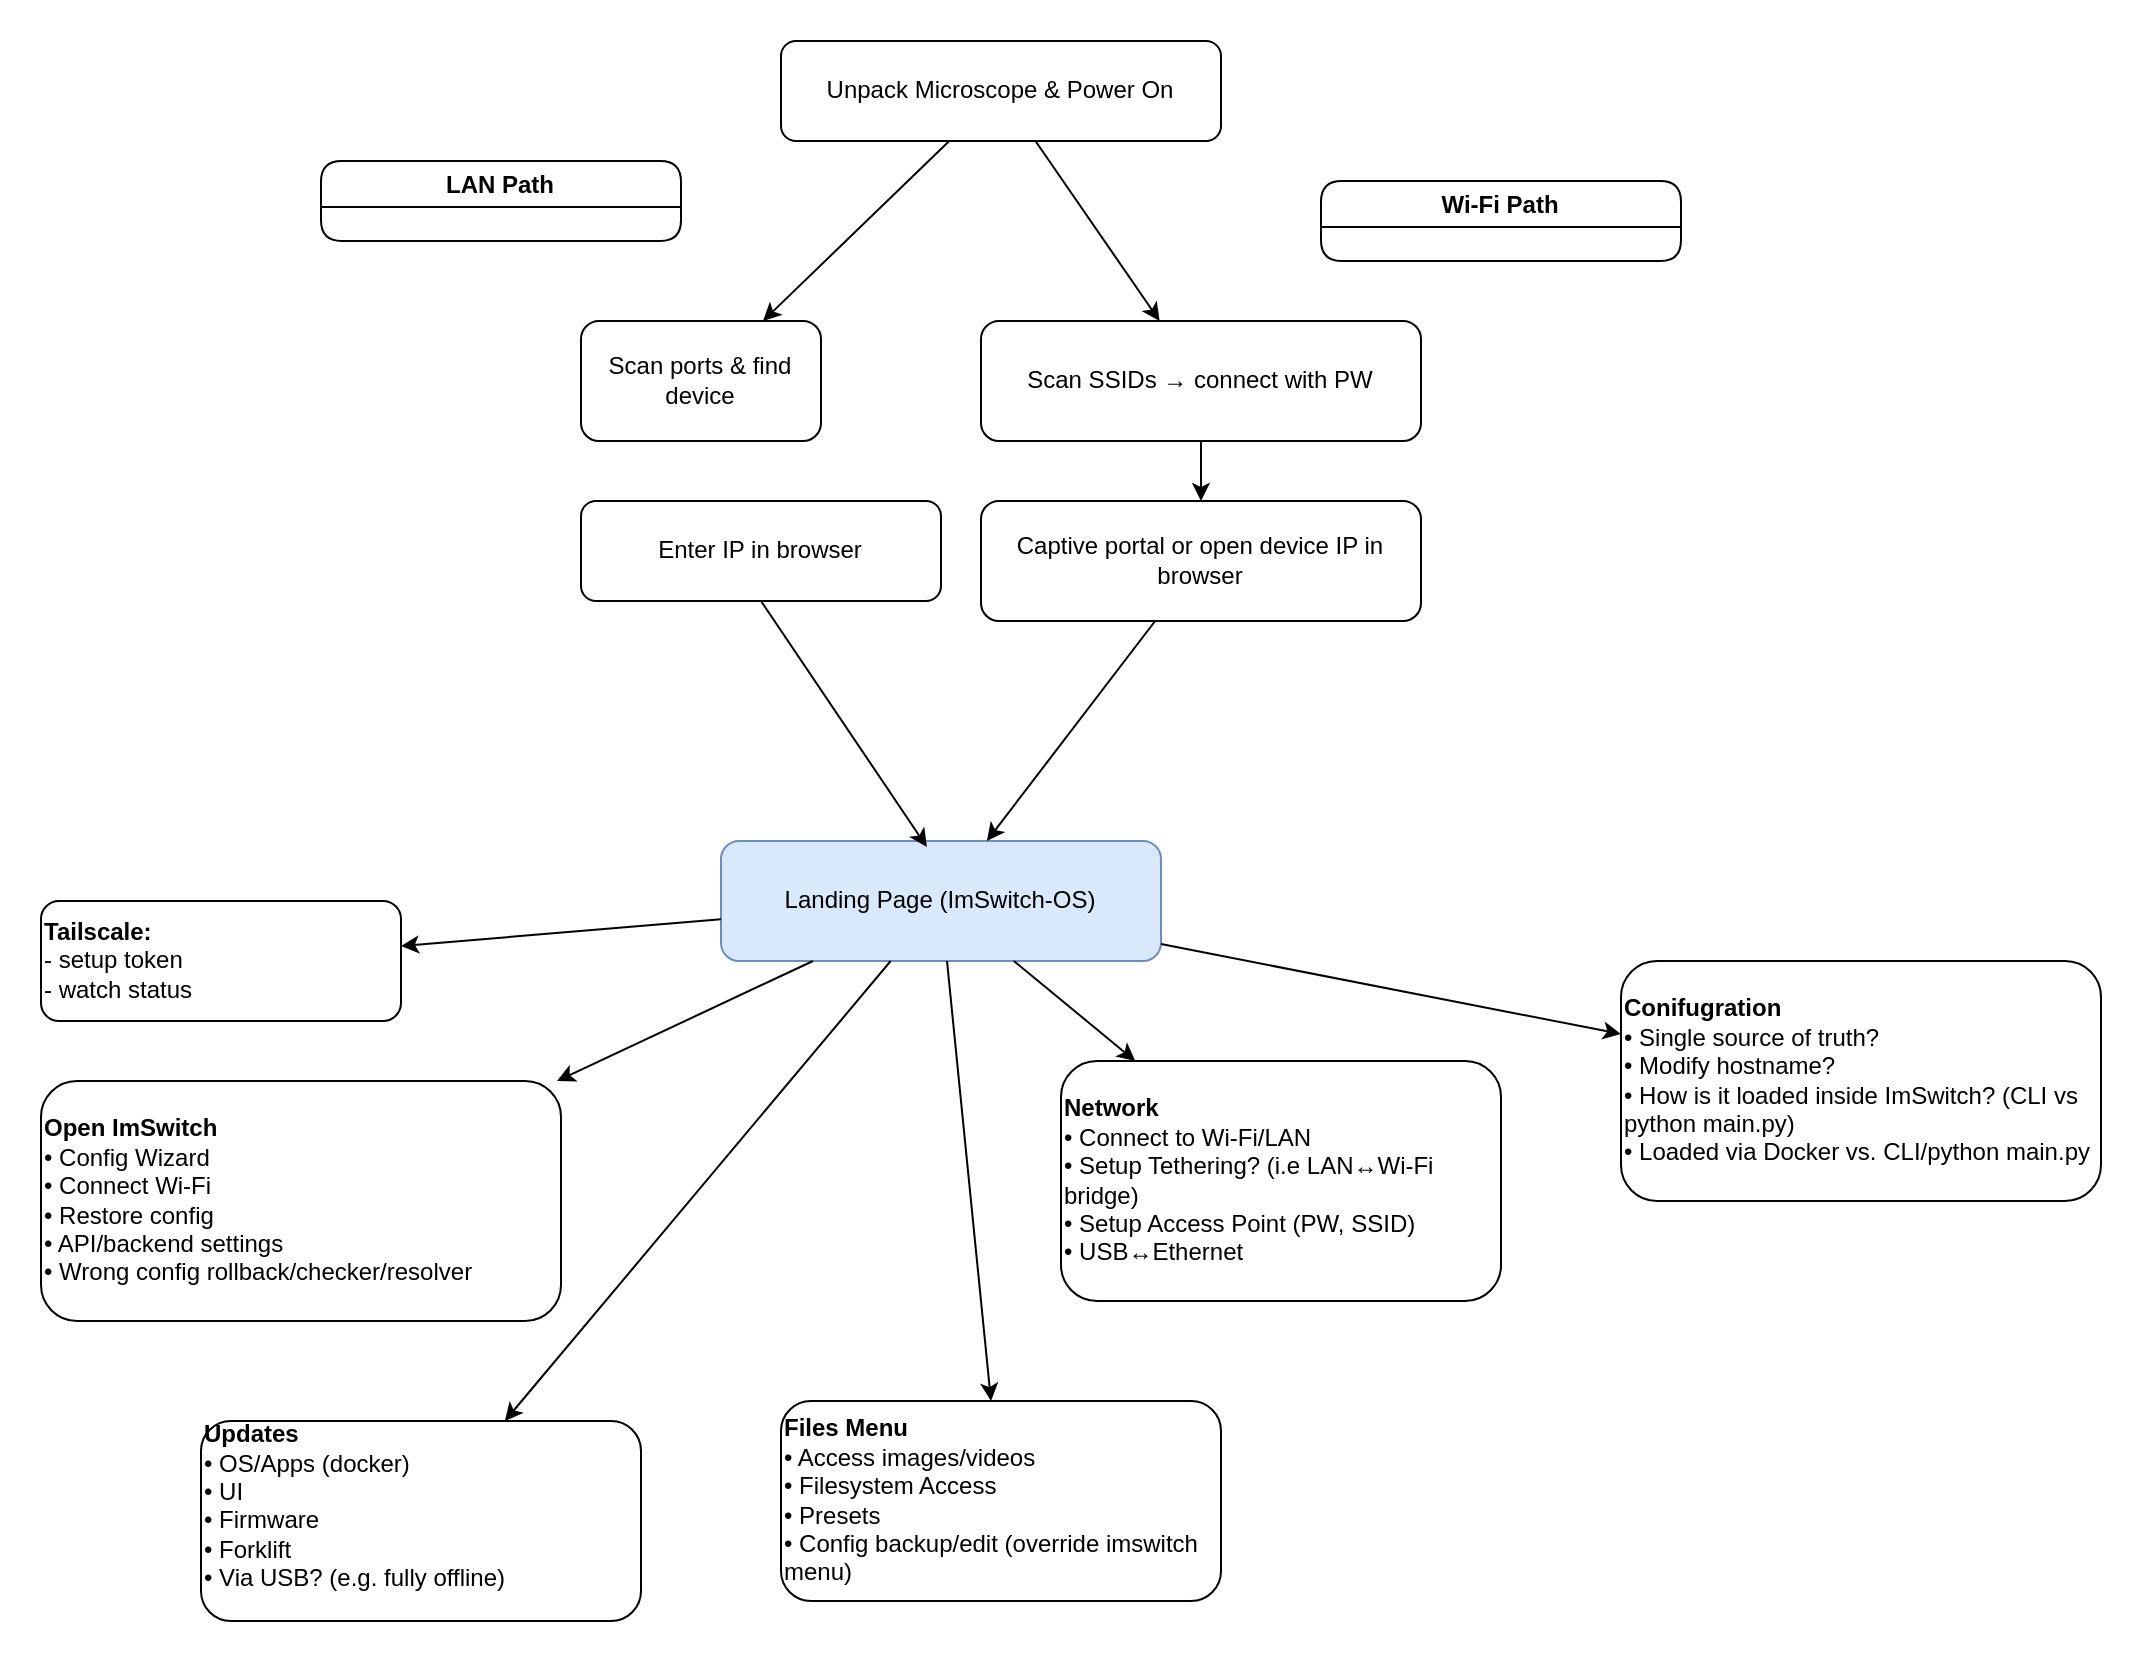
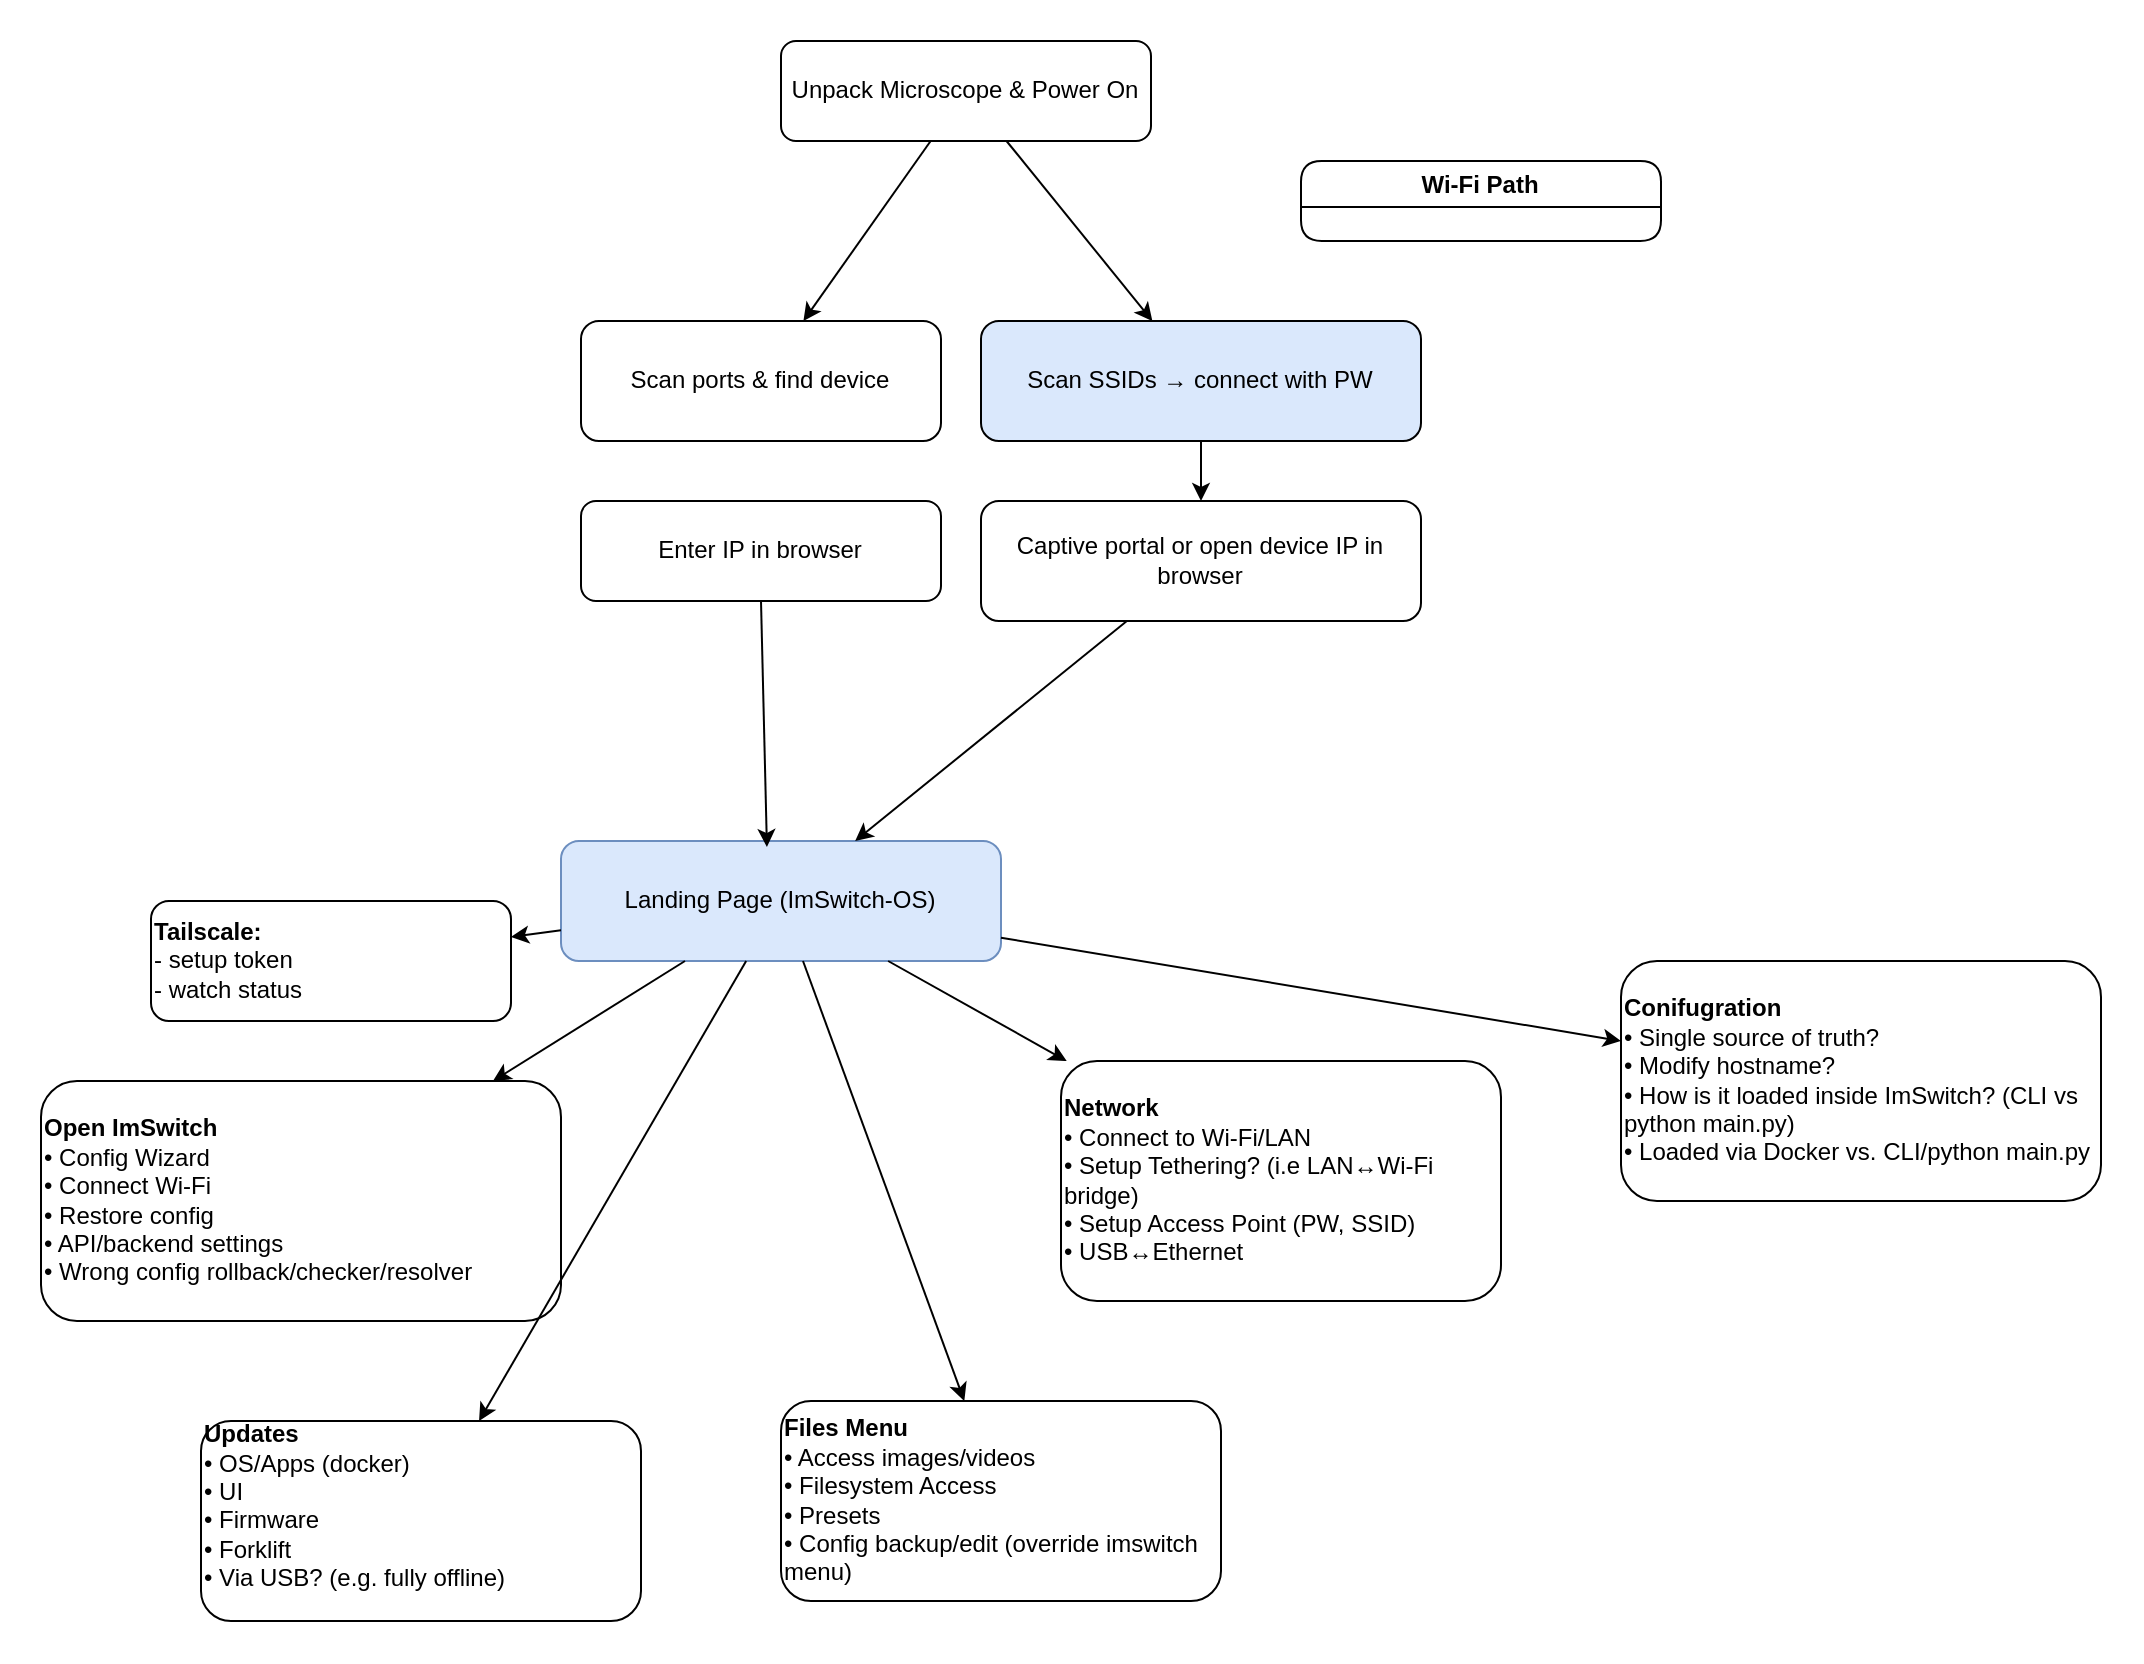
node "Unpack Microscope & Power On": size 440x100 -> 370x100
node "LAN Path": removed
node "Wi‑Fi Path": moved (1501, 221) -> (1481, 201)
node "Scan ports & find device": size 240x120 -> 360x120
node "Scan SSIDs → connect with PW": fillcolor #ffffff -> #dae8fc
node "Landing Page (ImSwitch‑OS)": moved (941, 901) -> (781, 901)
node "Tailscale: - setup token - watch status": moved (221, 961) -> (331, 961)
